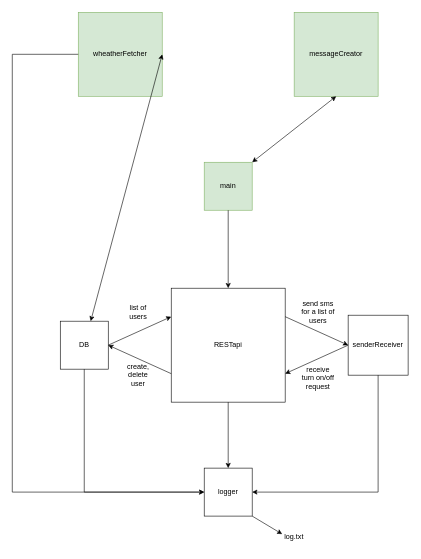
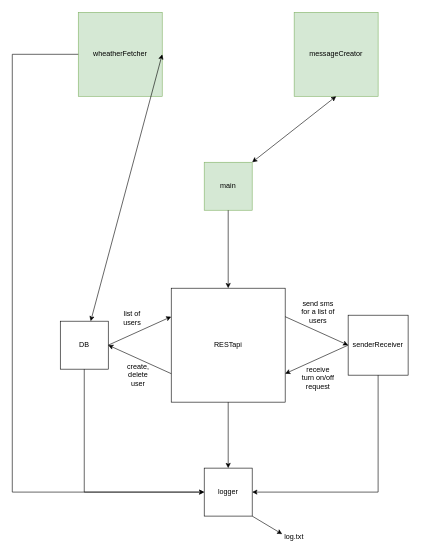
node "list of users": moved (138, 312) -> (132, 318)
